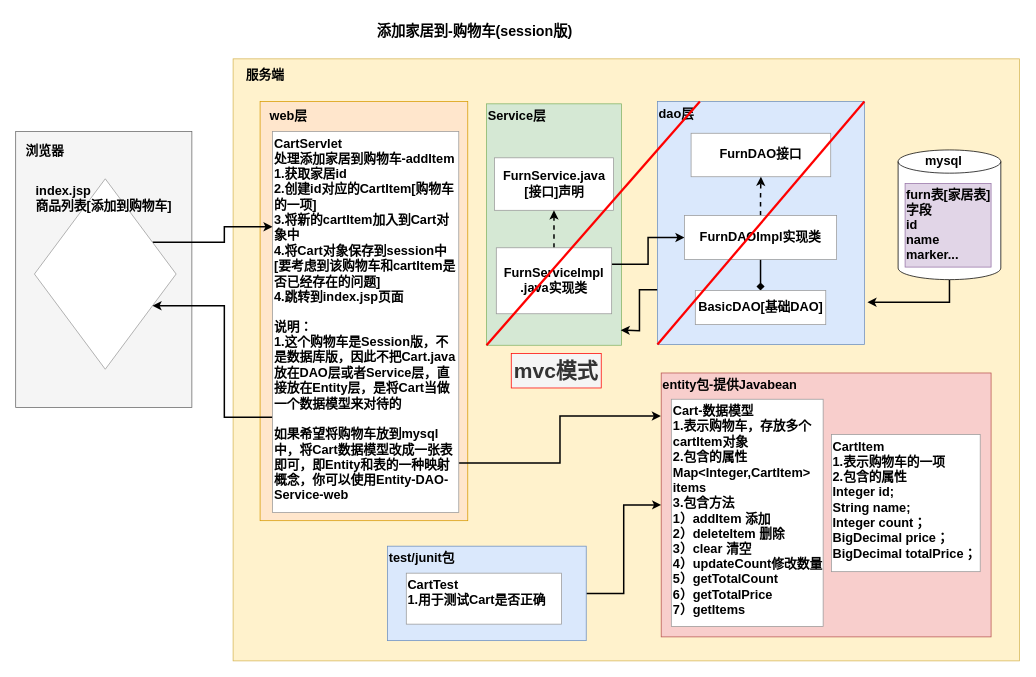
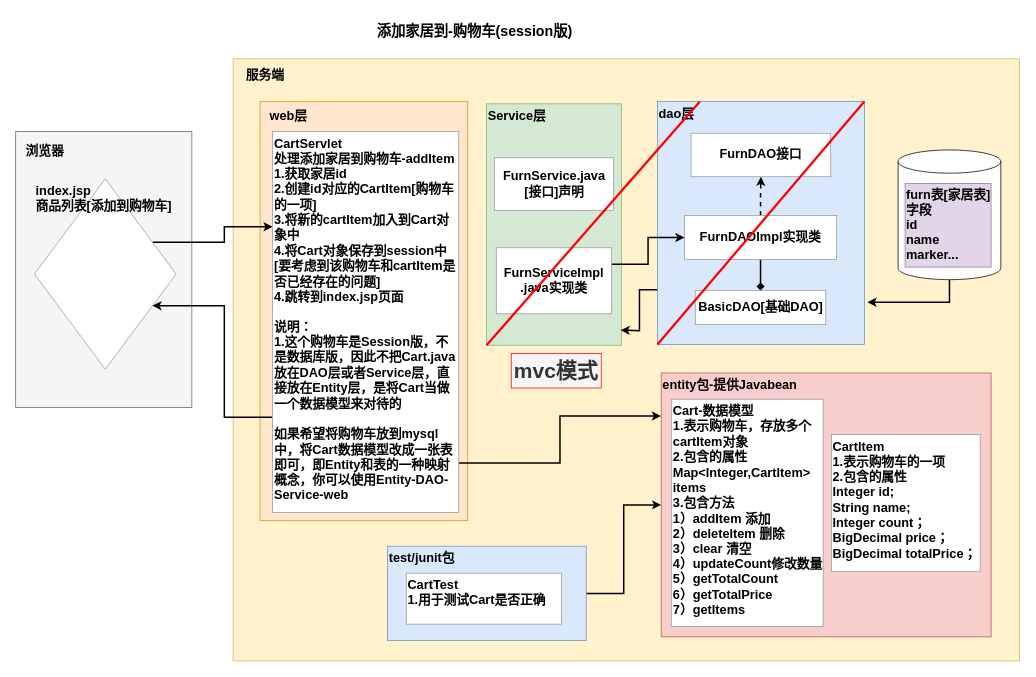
node "mysql": removed
edge "FurnServiceImpl .java实现类" -> "FurnService.java [接口]声明": removed
